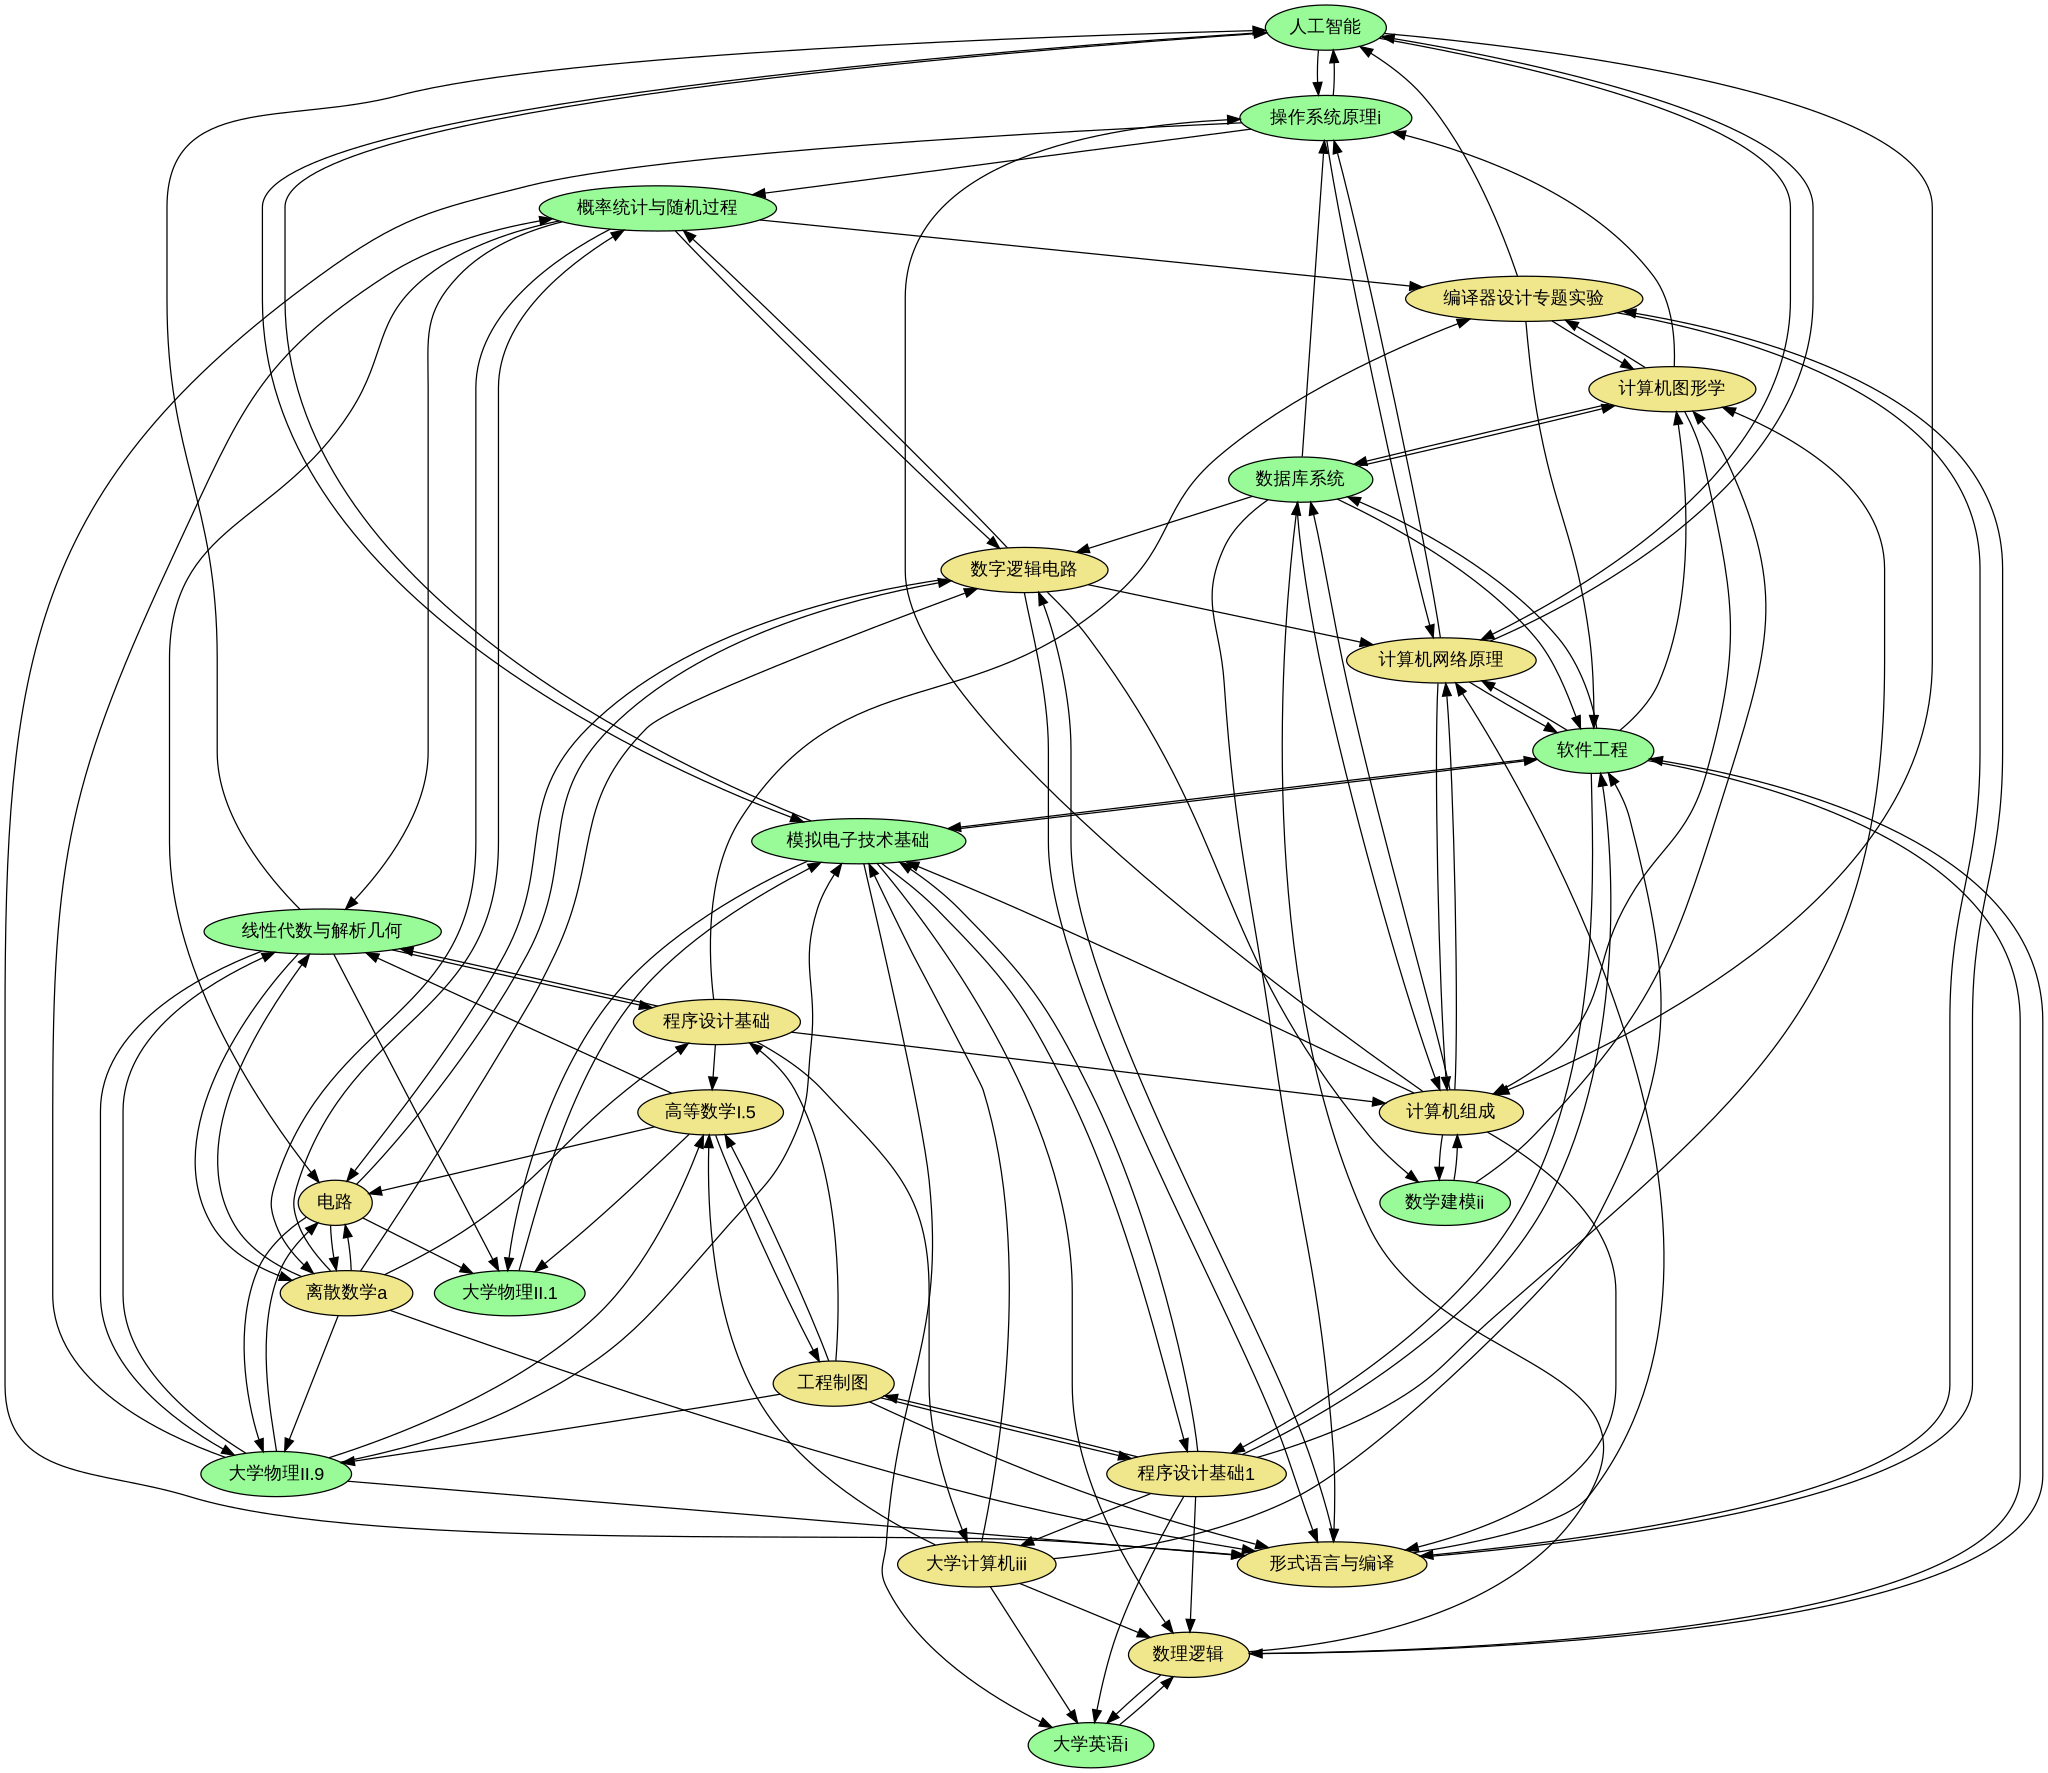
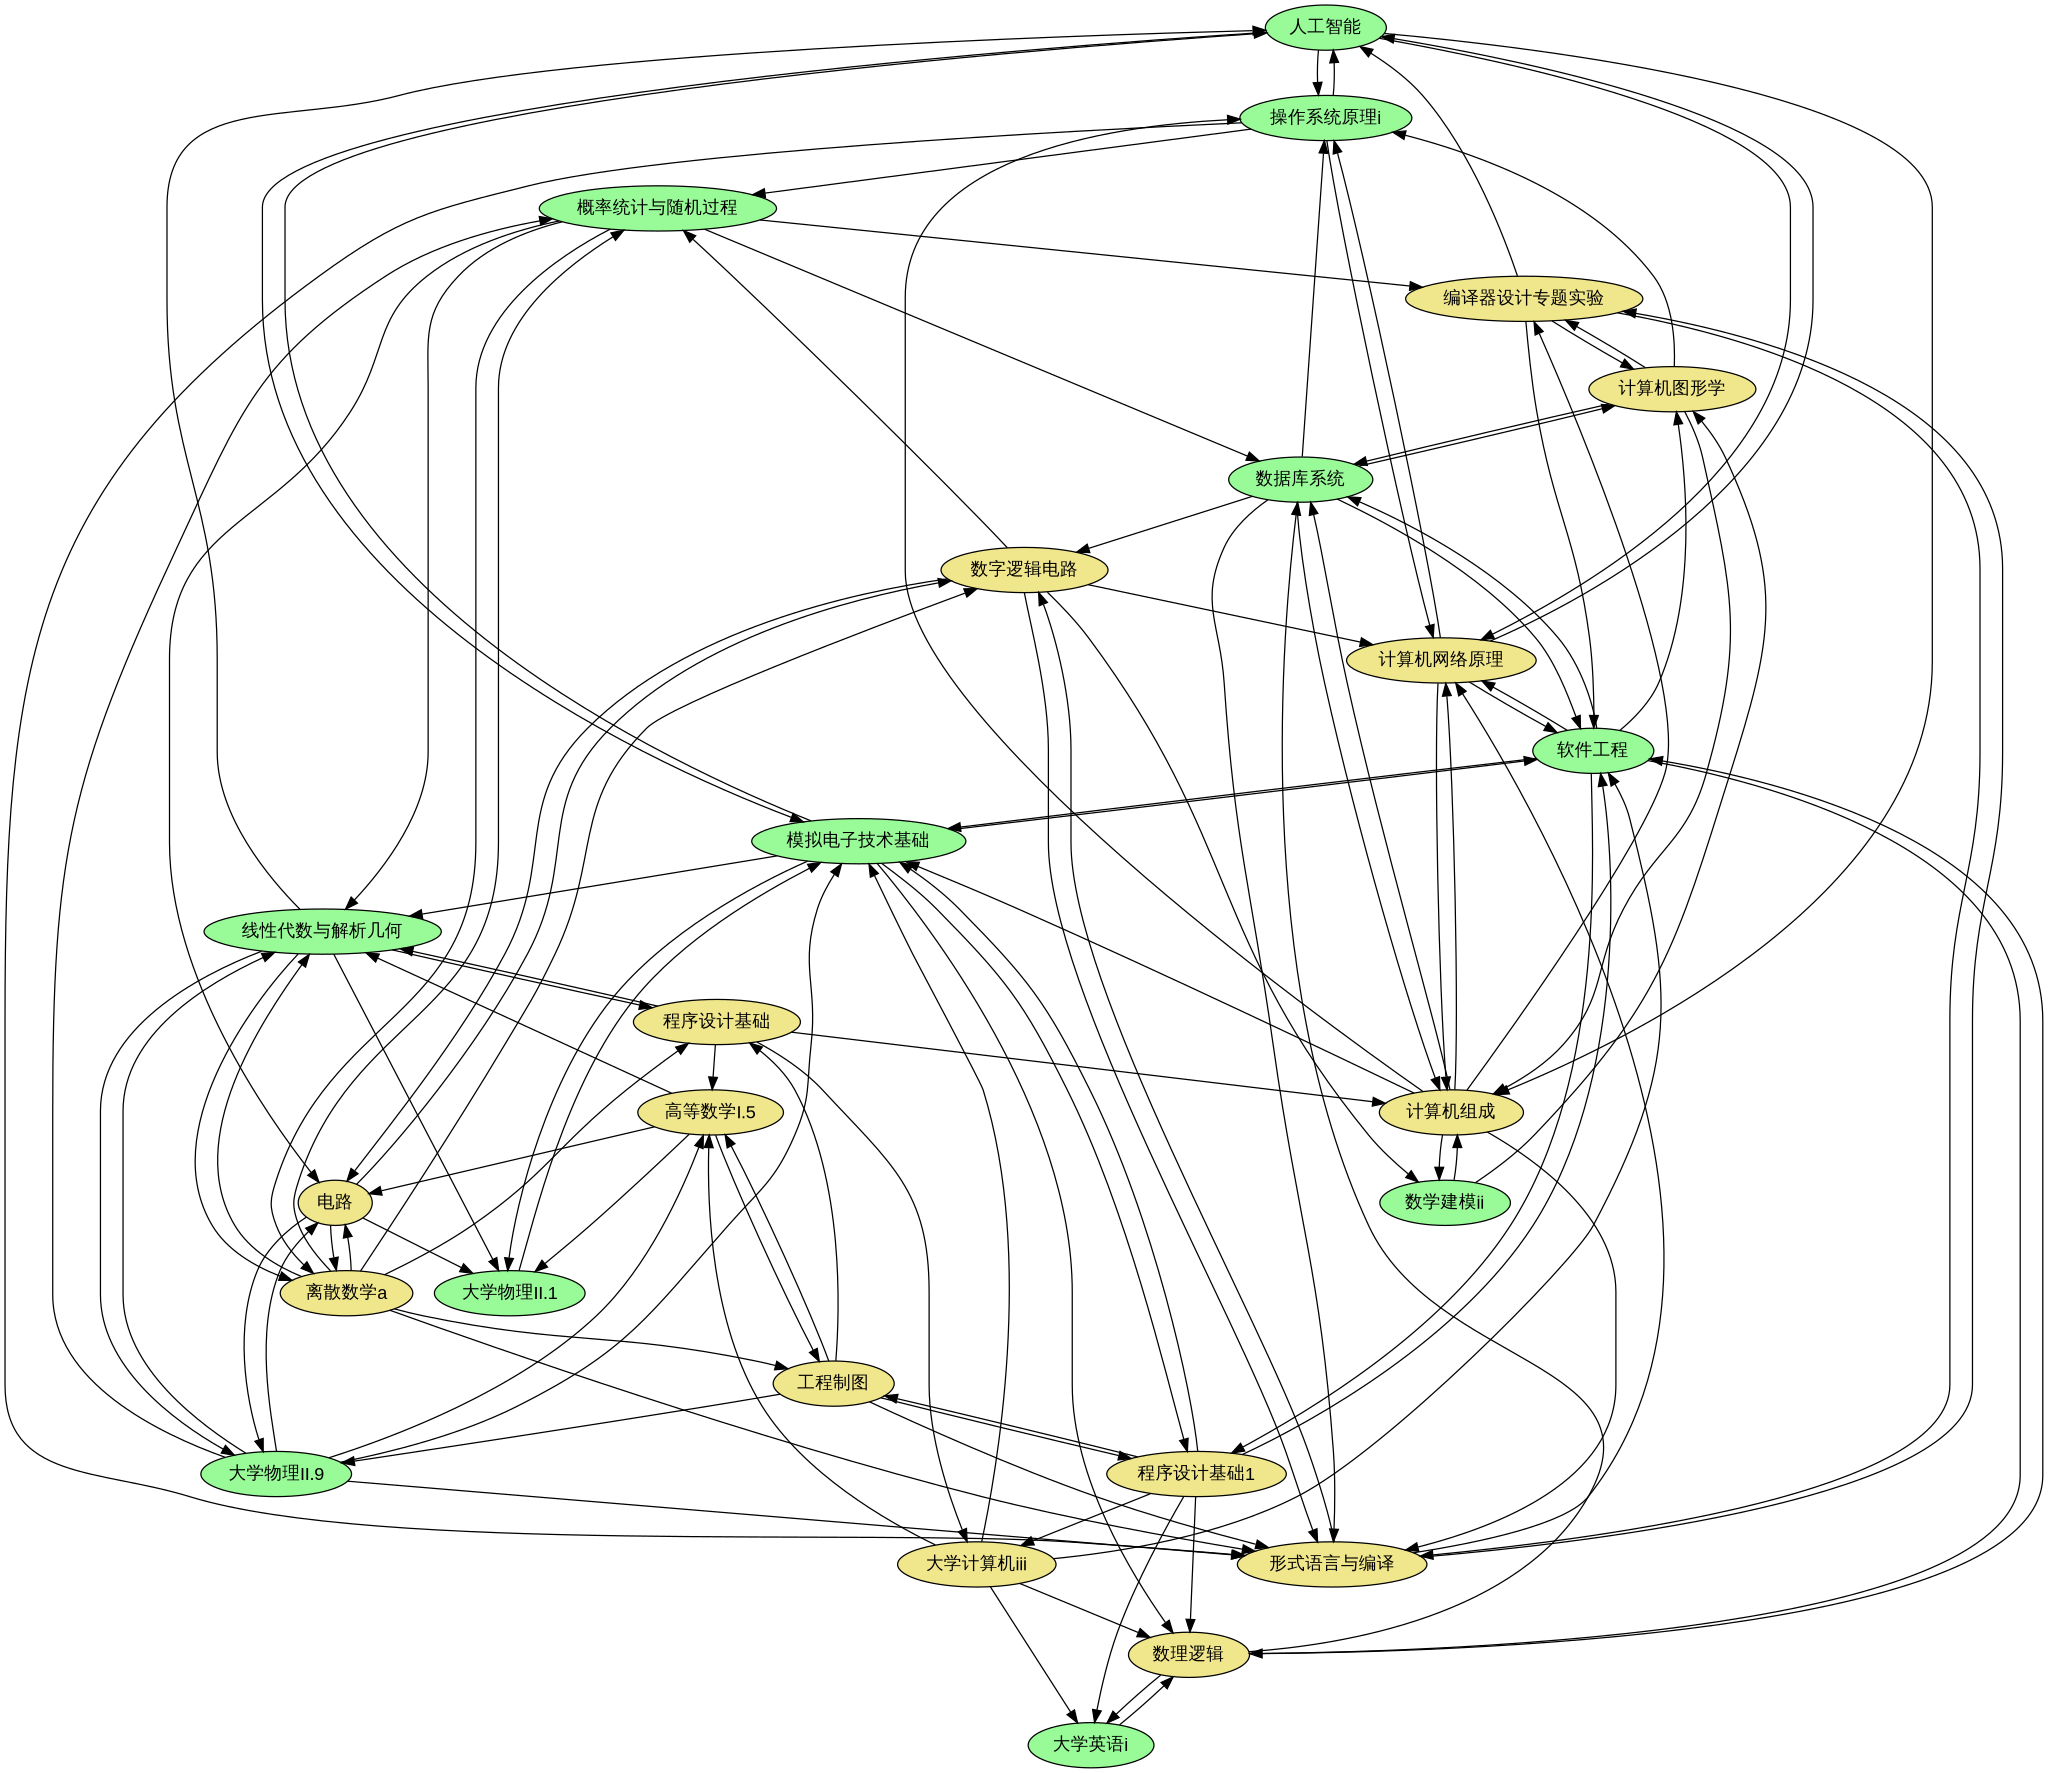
edge "概率统计与随机过程" -> "数字逻辑电路": now "概率统计与随机过程" -> "数据库系统"
edge "程序设计基础" -> "编译器设计专题实验": now "计算机组成" -> "编译器设计专题实验"
edge "程序设计基础1" -> "计算机图形学": removed
edge "模拟电子技术基础" -> "大学英语i": now "模拟电子技术基础" -> "线性代数与解析几何"
edge "离散数学a" -> "大学物理II.9": now "离散数学a" -> "工程制图"
